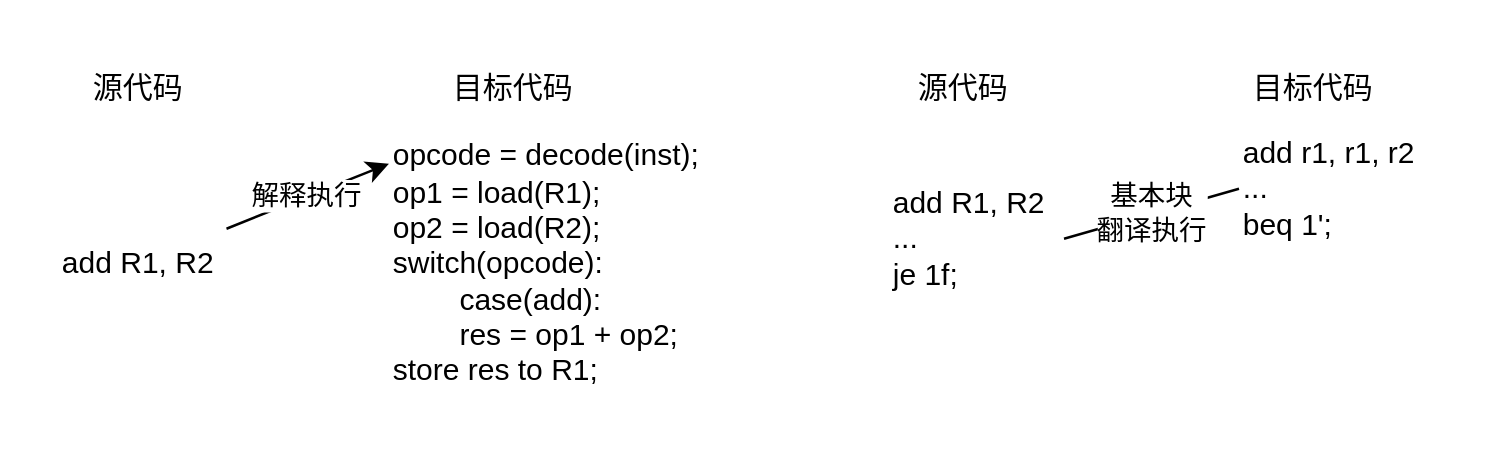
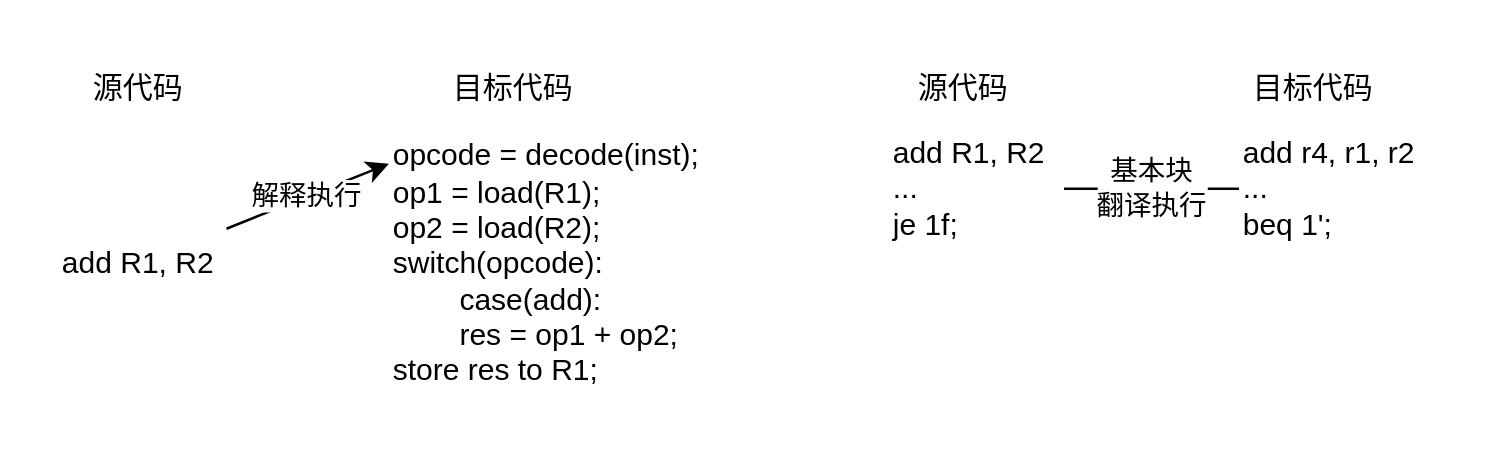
node "add r1, r1, r2 ... beq 1';": label "add r1, r1, r2 ... beq 1';" -> "add r4, r1, r2 ... beq 1';"
node "add R1, R2 ... je 1f;": moved (976, 239) -> (976, 189)
